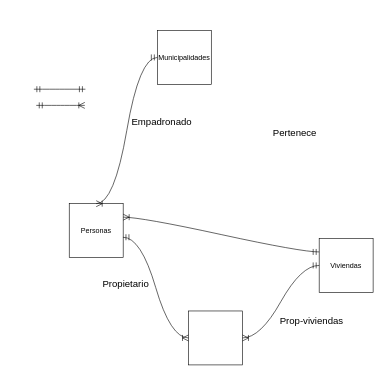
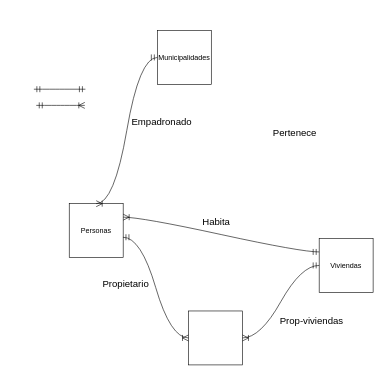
node "Habita": added
